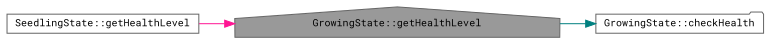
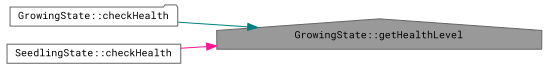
node "SeedlingState::getHealthLevel": label "SeedlingState::getHealthLevel" -> "SeedlingState::checkHealth"
edge "GrowingState::getHealthLevel" -> "GrowingState::checkHealth": reversed
